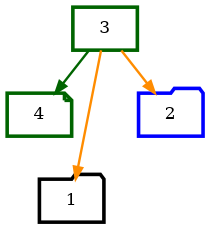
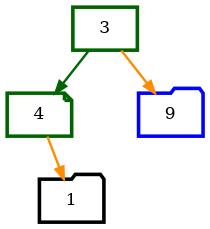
edge "3" -> "1": now "4" -> "1"
node "2": label "2" -> "9"
